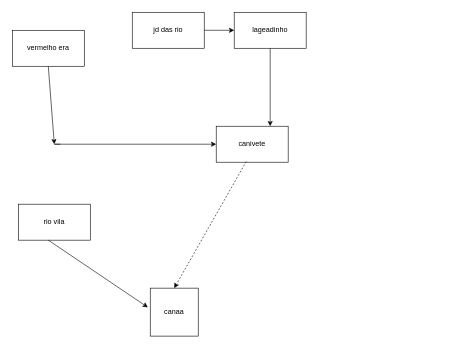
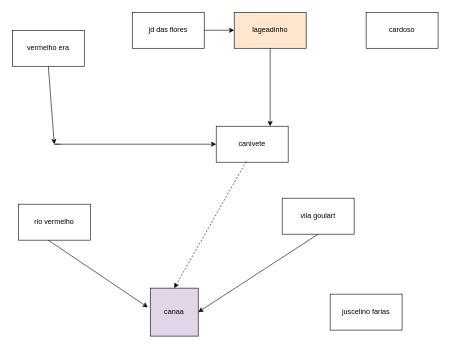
node "jd das rio": label "jd das rio" -> "jd das flores"
node "lageadinho": fillcolor #ffffff -> #ffe6cc
node "cardoso": added
node "vila goulart": added
node "rio vila": label "rio vila" -> "rio vermelho"
edge "vila goulart" -> "canaa": added
node "canaa": fillcolor #ffffff -> #e1d5e7
node "juscelino farias": added
